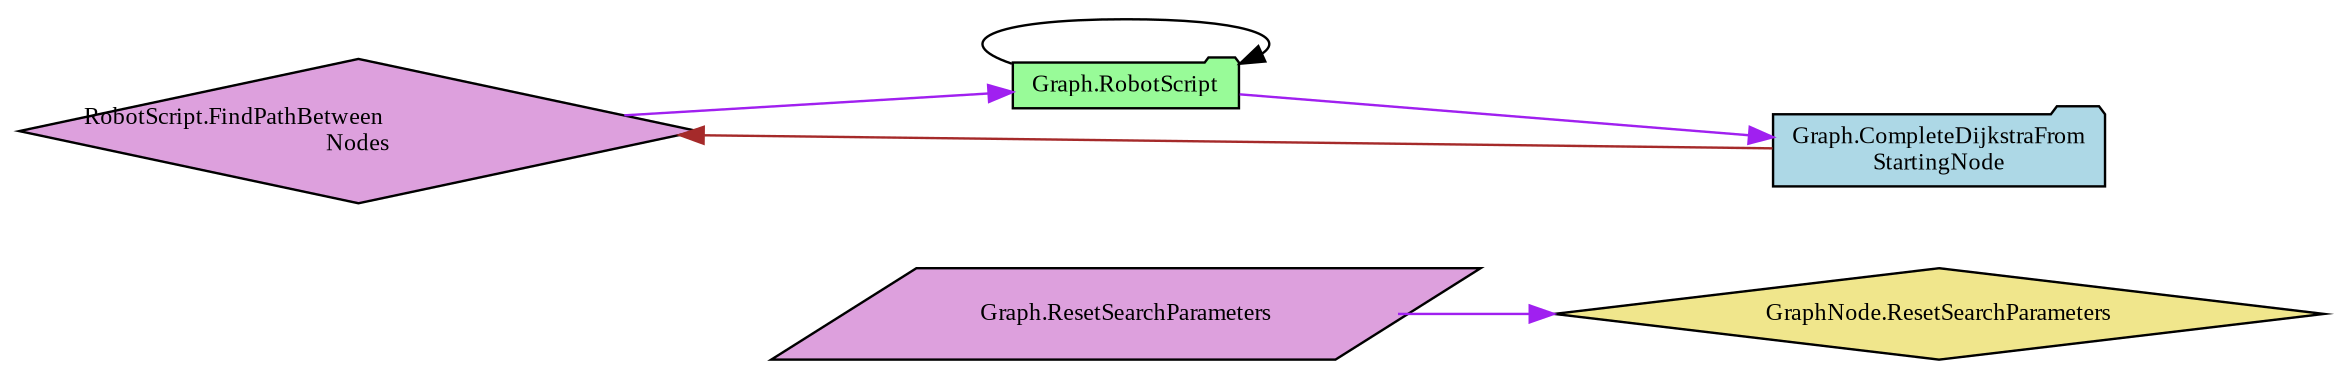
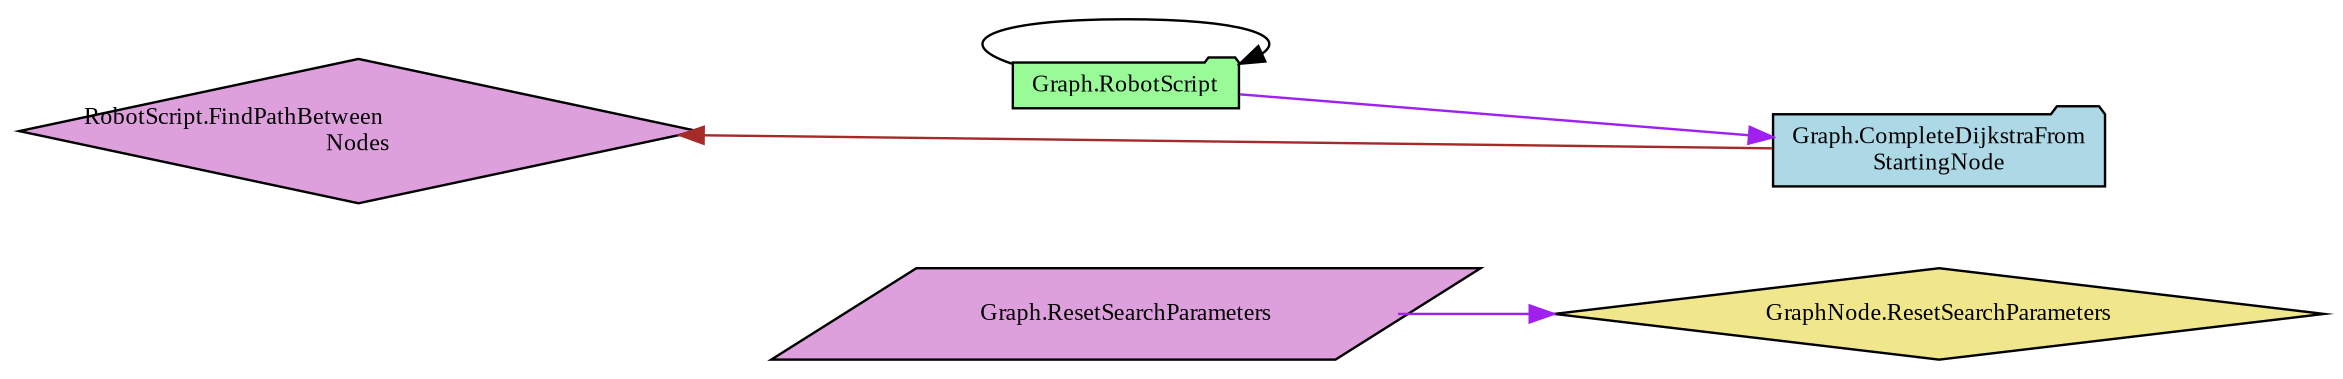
edge "RobotScript.FindPathBetween Nodes" -> "Graph.RobotScript": removed
